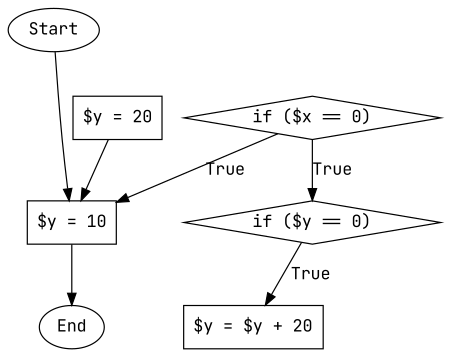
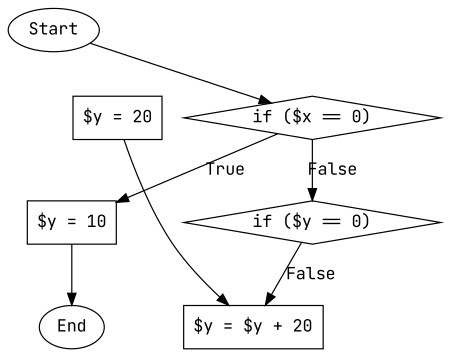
edge "Start" -> "$y = 10": now "Start" -> "if ($x == 0)"
edge "$y = 20" -> "$y = 10": now "$y = 20" -> "$y = $y + 20"
edge "if ($x == 0)" -> "if ($y == 0)": label "True" -> "False"
edge "if ($y == 0)" -> "$y = $y + 20": label "True" -> "False"
